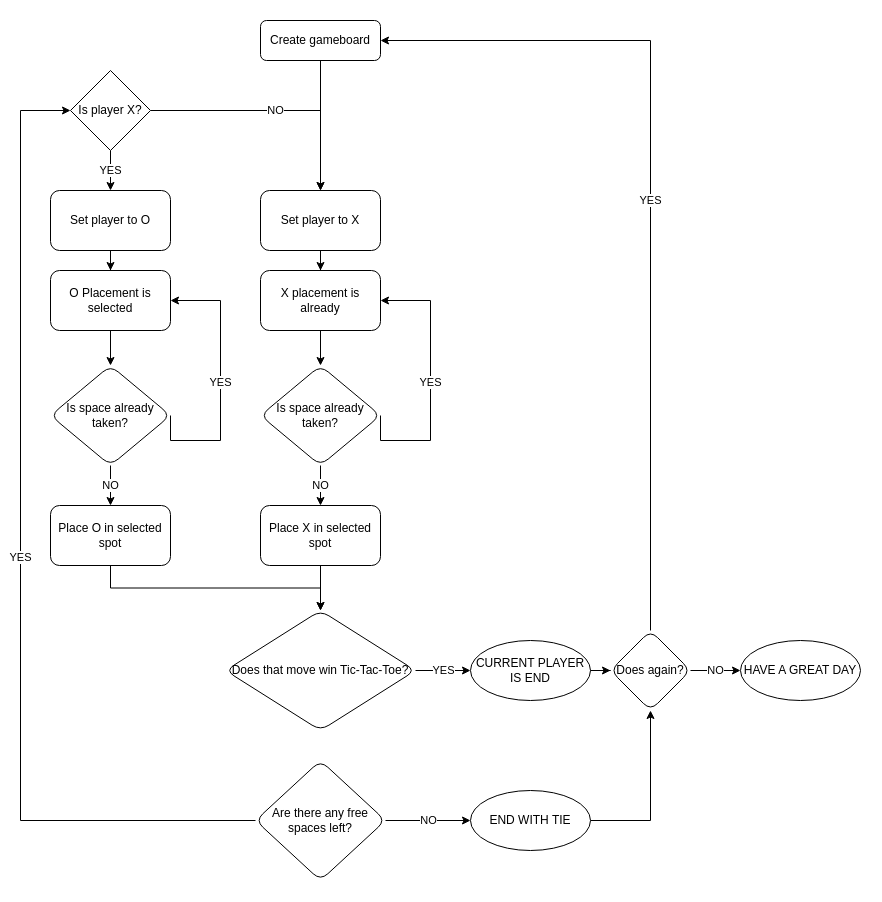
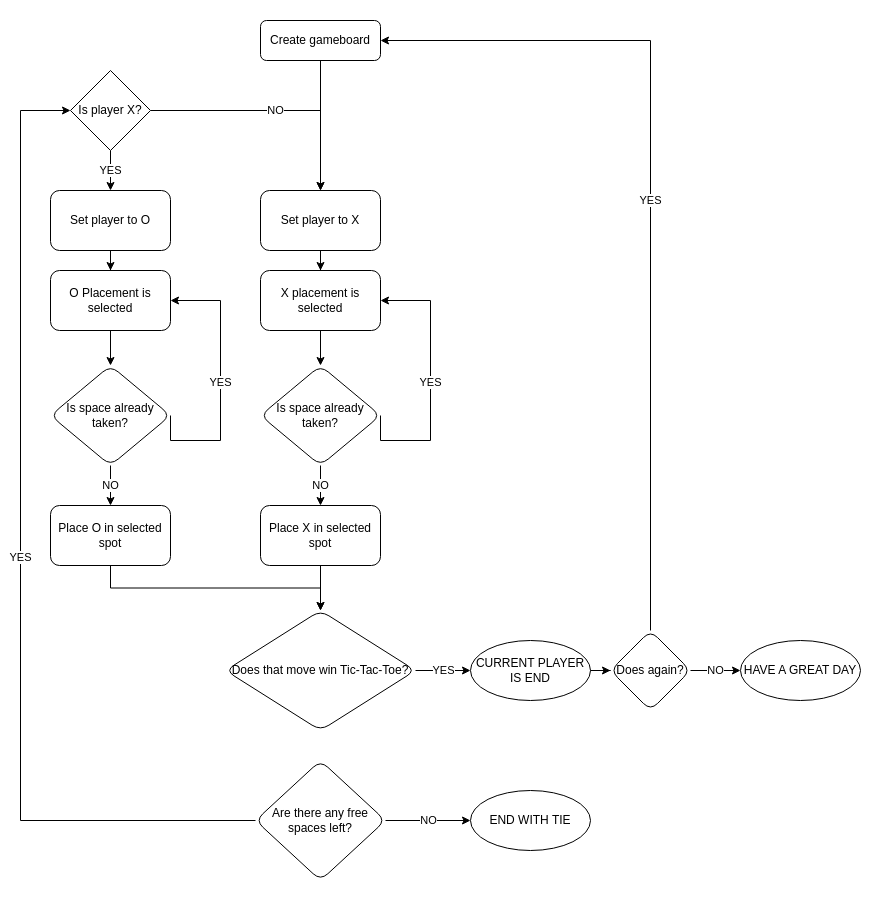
node "X placement is already": label "X placement is already" -> "X placement is selected"
edge "END WITH TIE" -> "Does again?": removed
